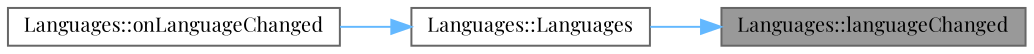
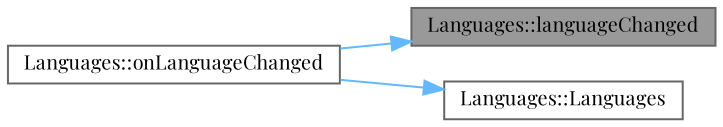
edge "Languages::Languages" -> "Languages::languageChanged": now "Languages::onLanguageChanged" -> "Languages::languageChanged"
